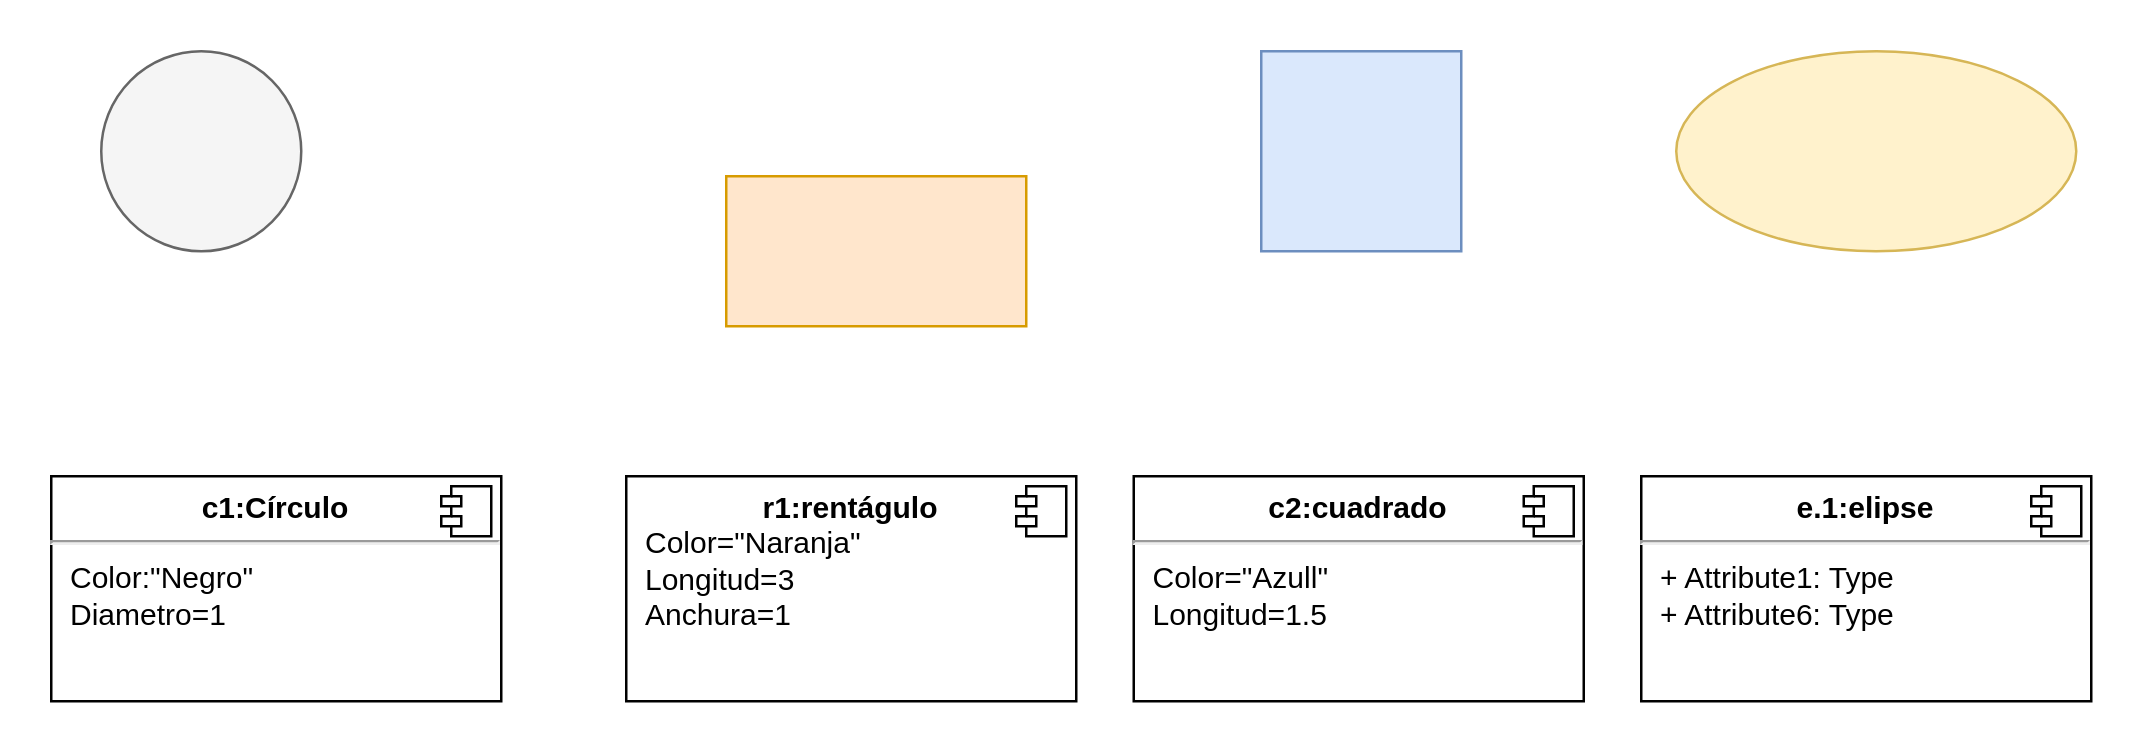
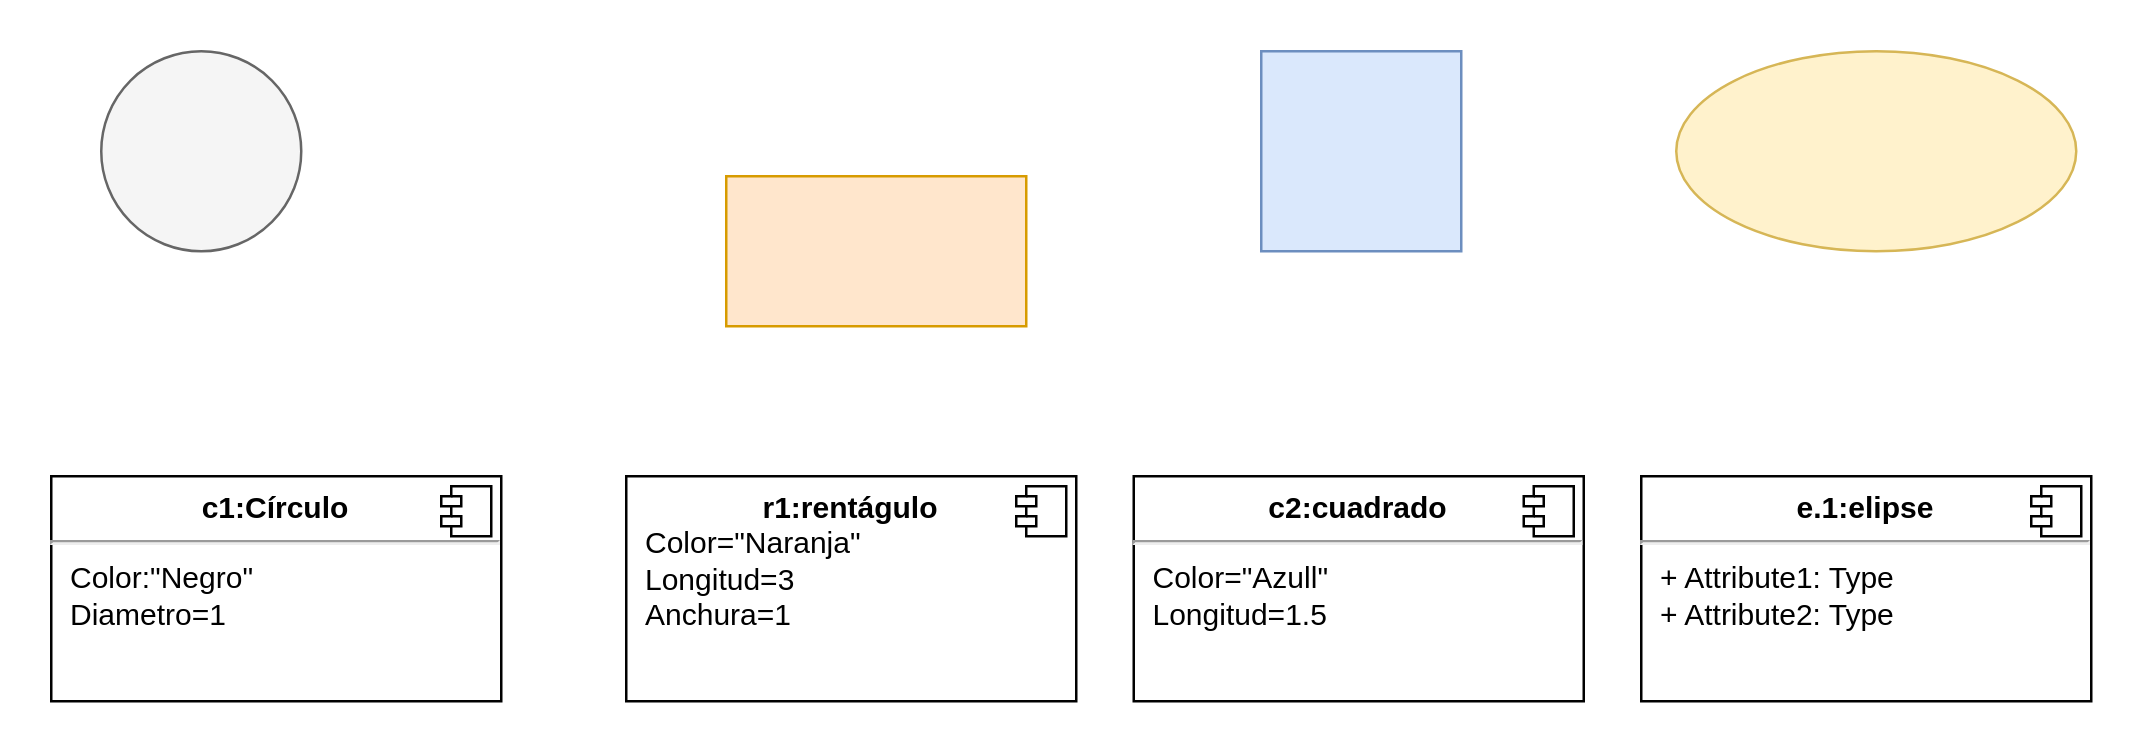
node "e.1:elipse + Attribute1: Type + Attribute6: Type": label "e.1:elipse + Attribute1: Type + Attribute6: Type" -> "e.1:elipse + Attribute1: Type + Attribute2: Type"
